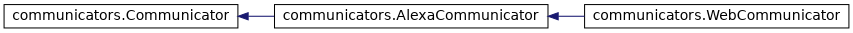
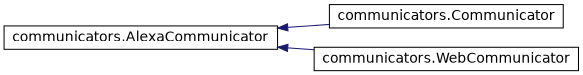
edge "communicators.AlexaCommunicator" -> "communicators.Communicator": reversed
